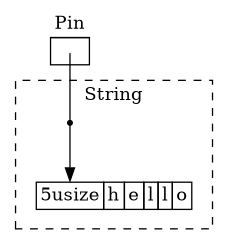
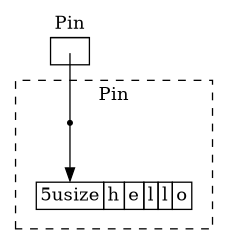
cluster "String": label "String" -> "Pin"
